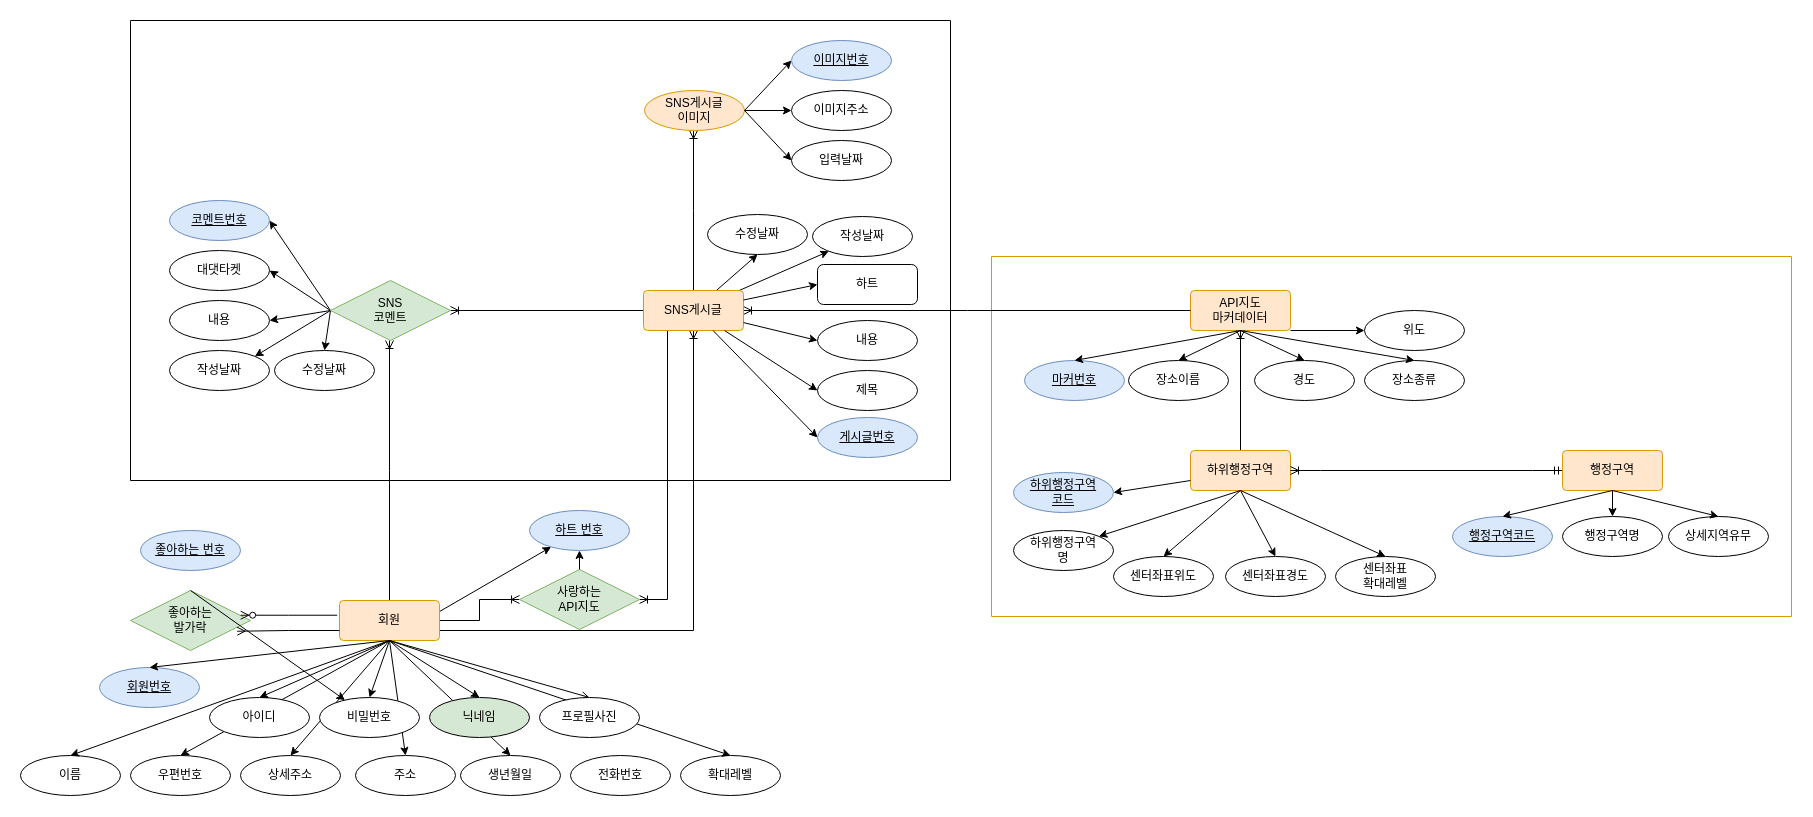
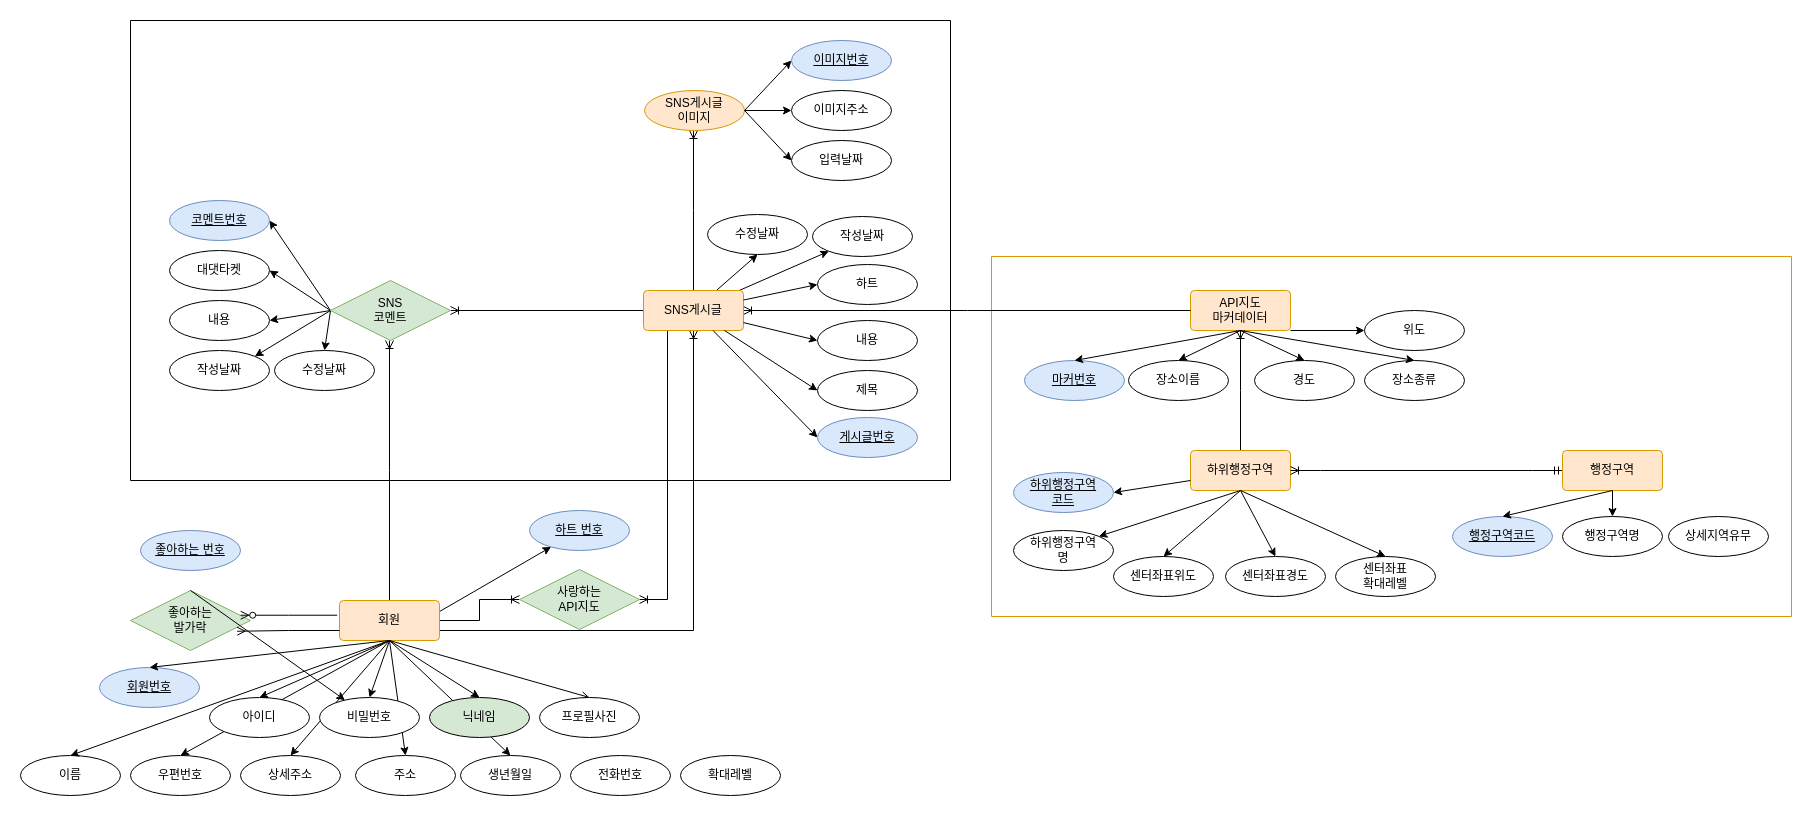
node "하트": shape rounded rectangle -> ellipse
edge "행정구역" -> "상세지역유무": removed
edge "사랑하는 API지도" -> "하트 번호": removed
edge "회원" -> "확대레벨": removed
